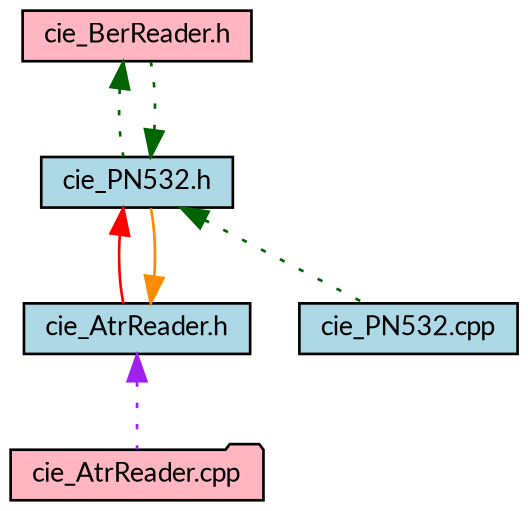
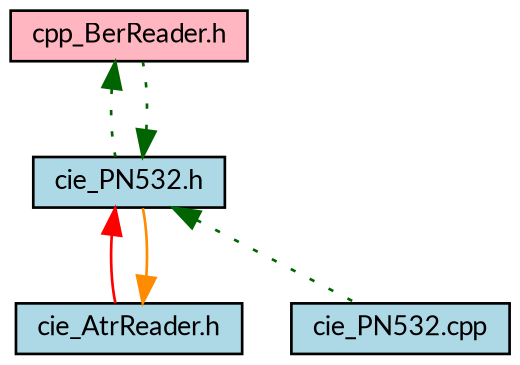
node "cie_BerReader.h": label "cie_BerReader.h" -> "cpp_BerReader.h"
node "cie_AtrReader.cpp": removed
